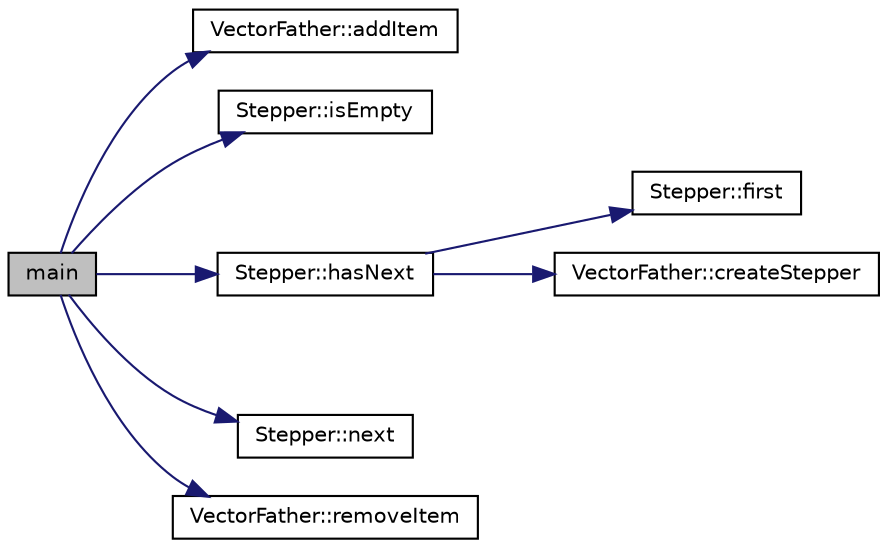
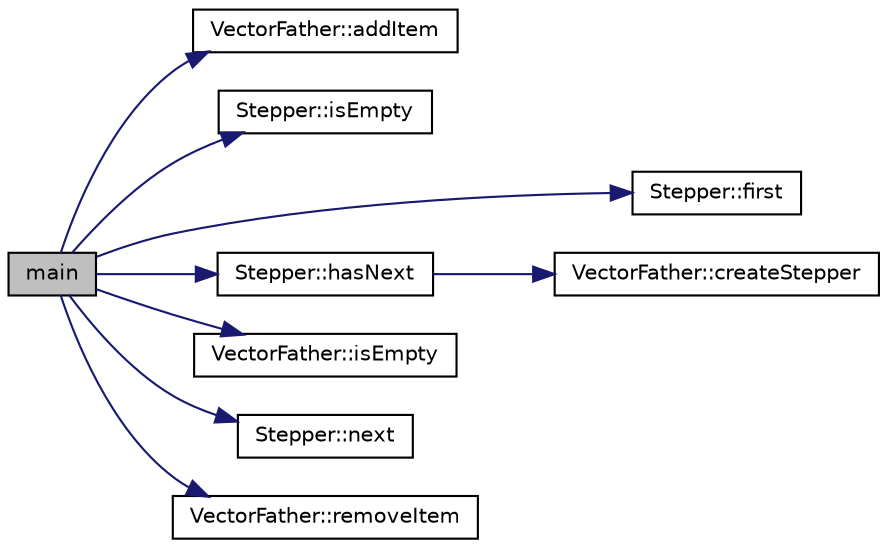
edge "Stepper::hasNext" -> "Stepper::first": now "main" -> "Stepper::first"
node "VectorFather::isEmpty": added
